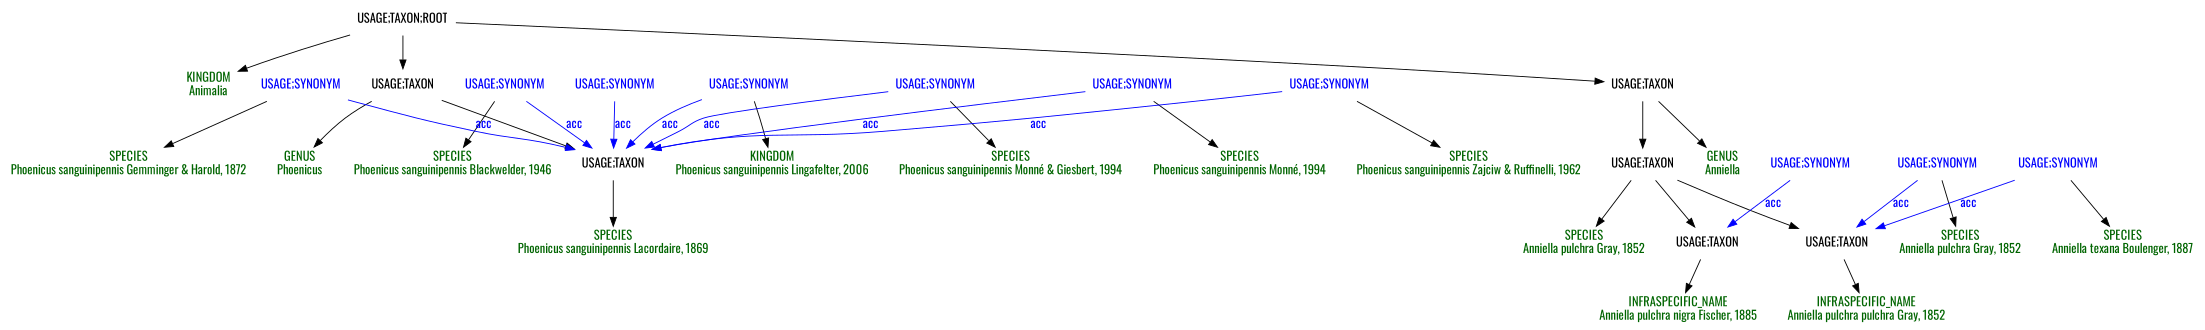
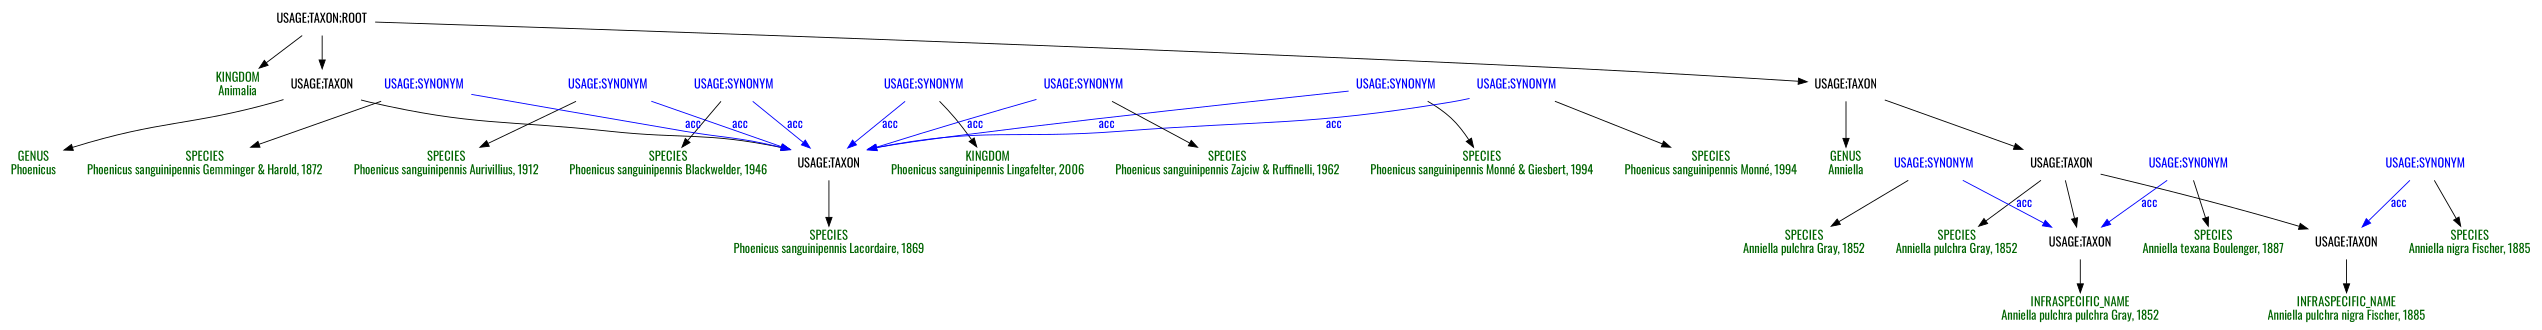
node "SPECIES Phoenicus sanguinipennis Aurivillius, 1912": added
node "SPECIES Anniella nigra Fischer, 1885": added
